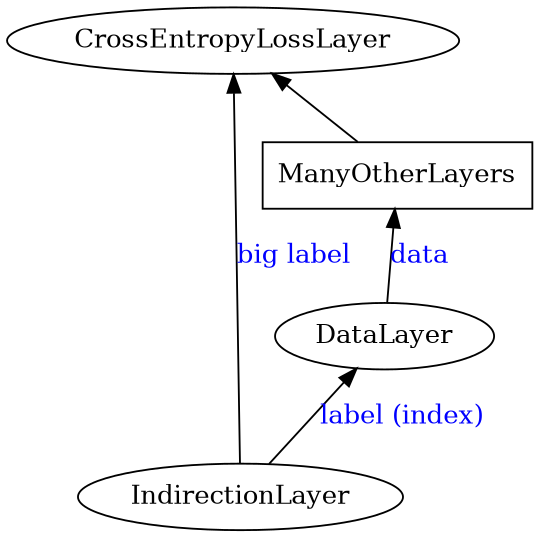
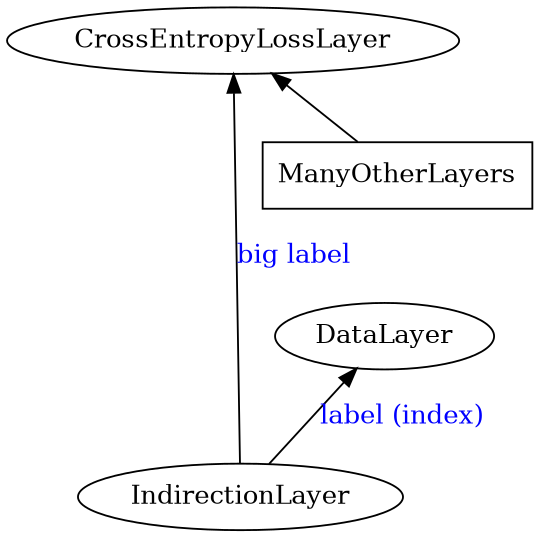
edge "DataLayer" -> "ManyOtherLayers": removed, label "data"
